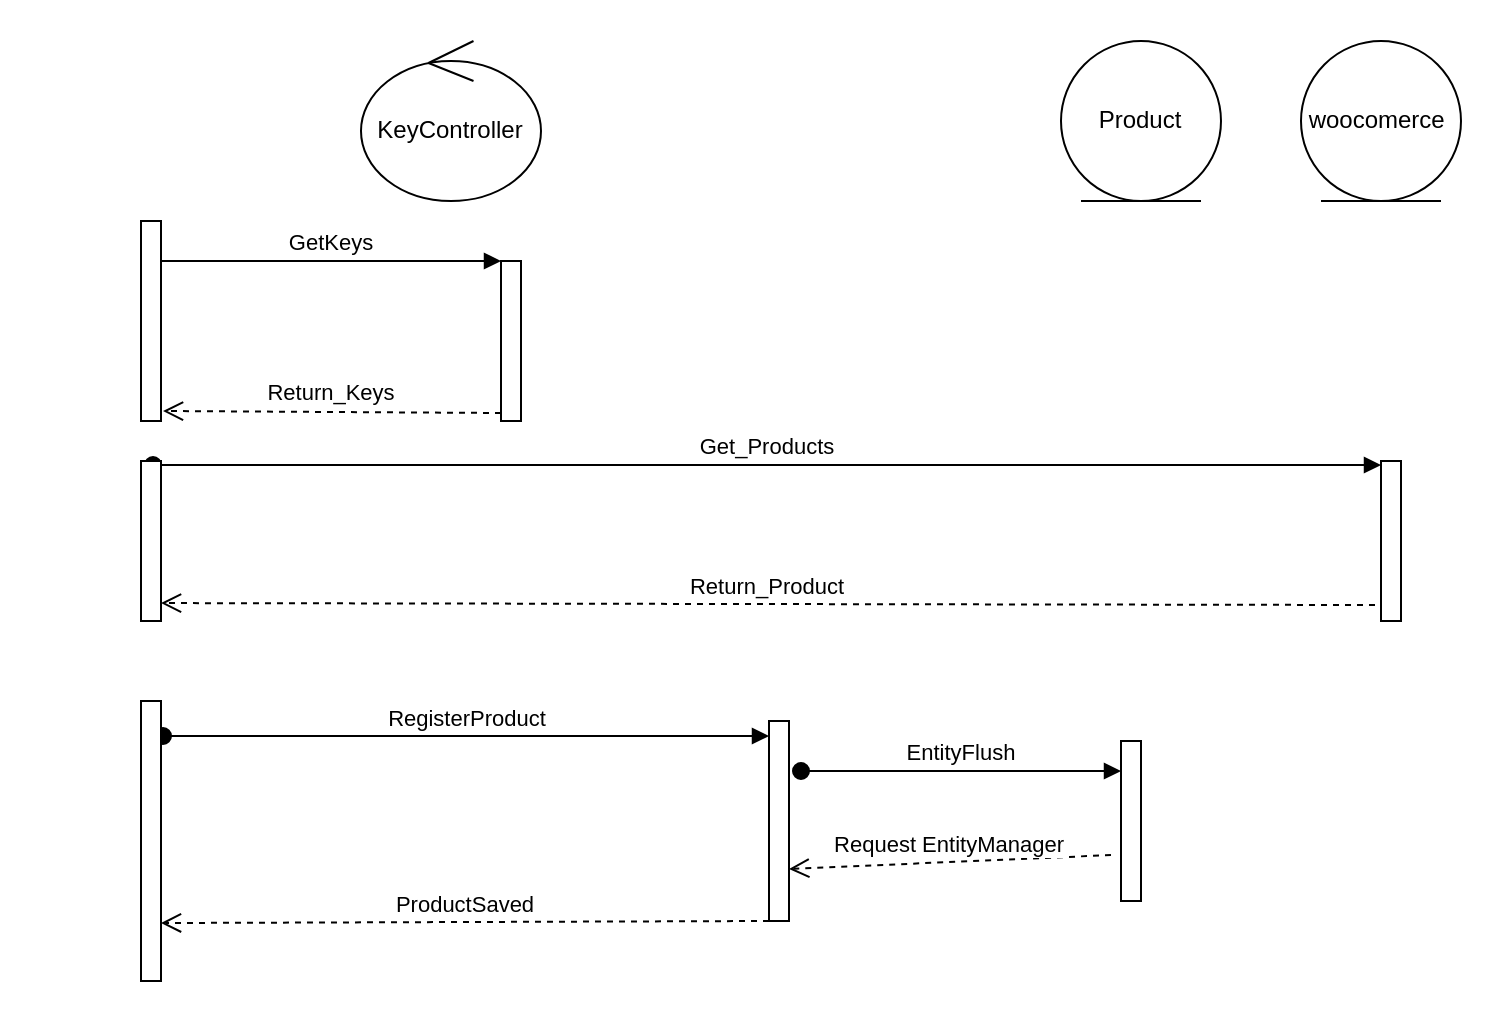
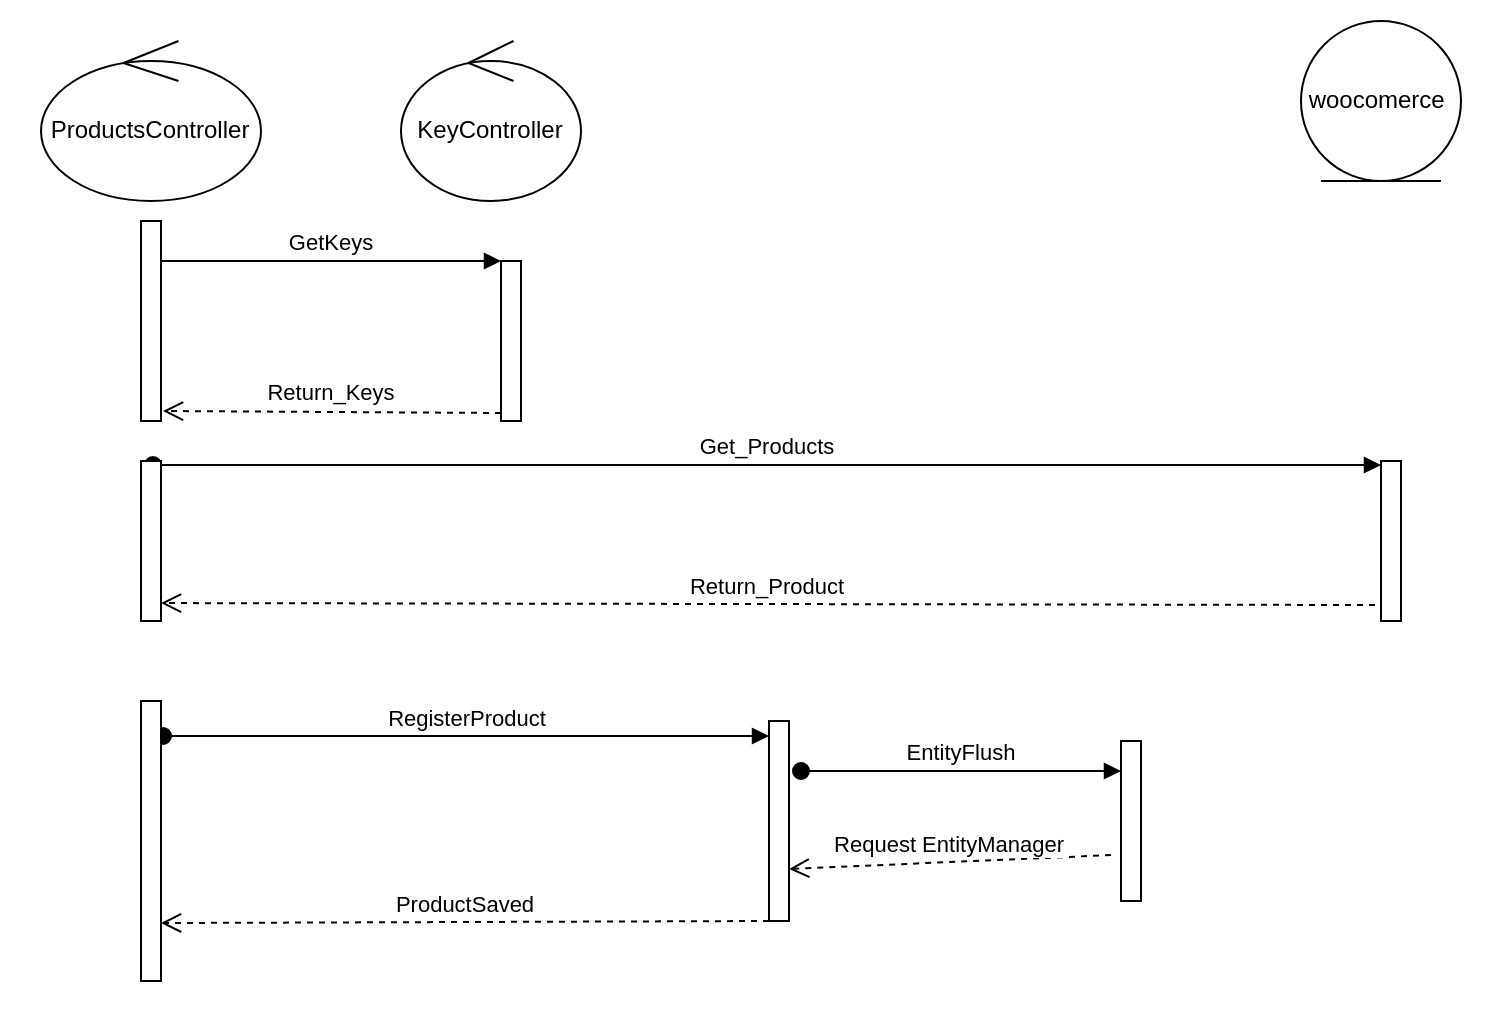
node "ProductsController": added
node "KeyController": moved (451, 121) -> (491, 121)
node "Product": removed
node "woocomerce": moved (1381, 121) -> (1381, 101)
